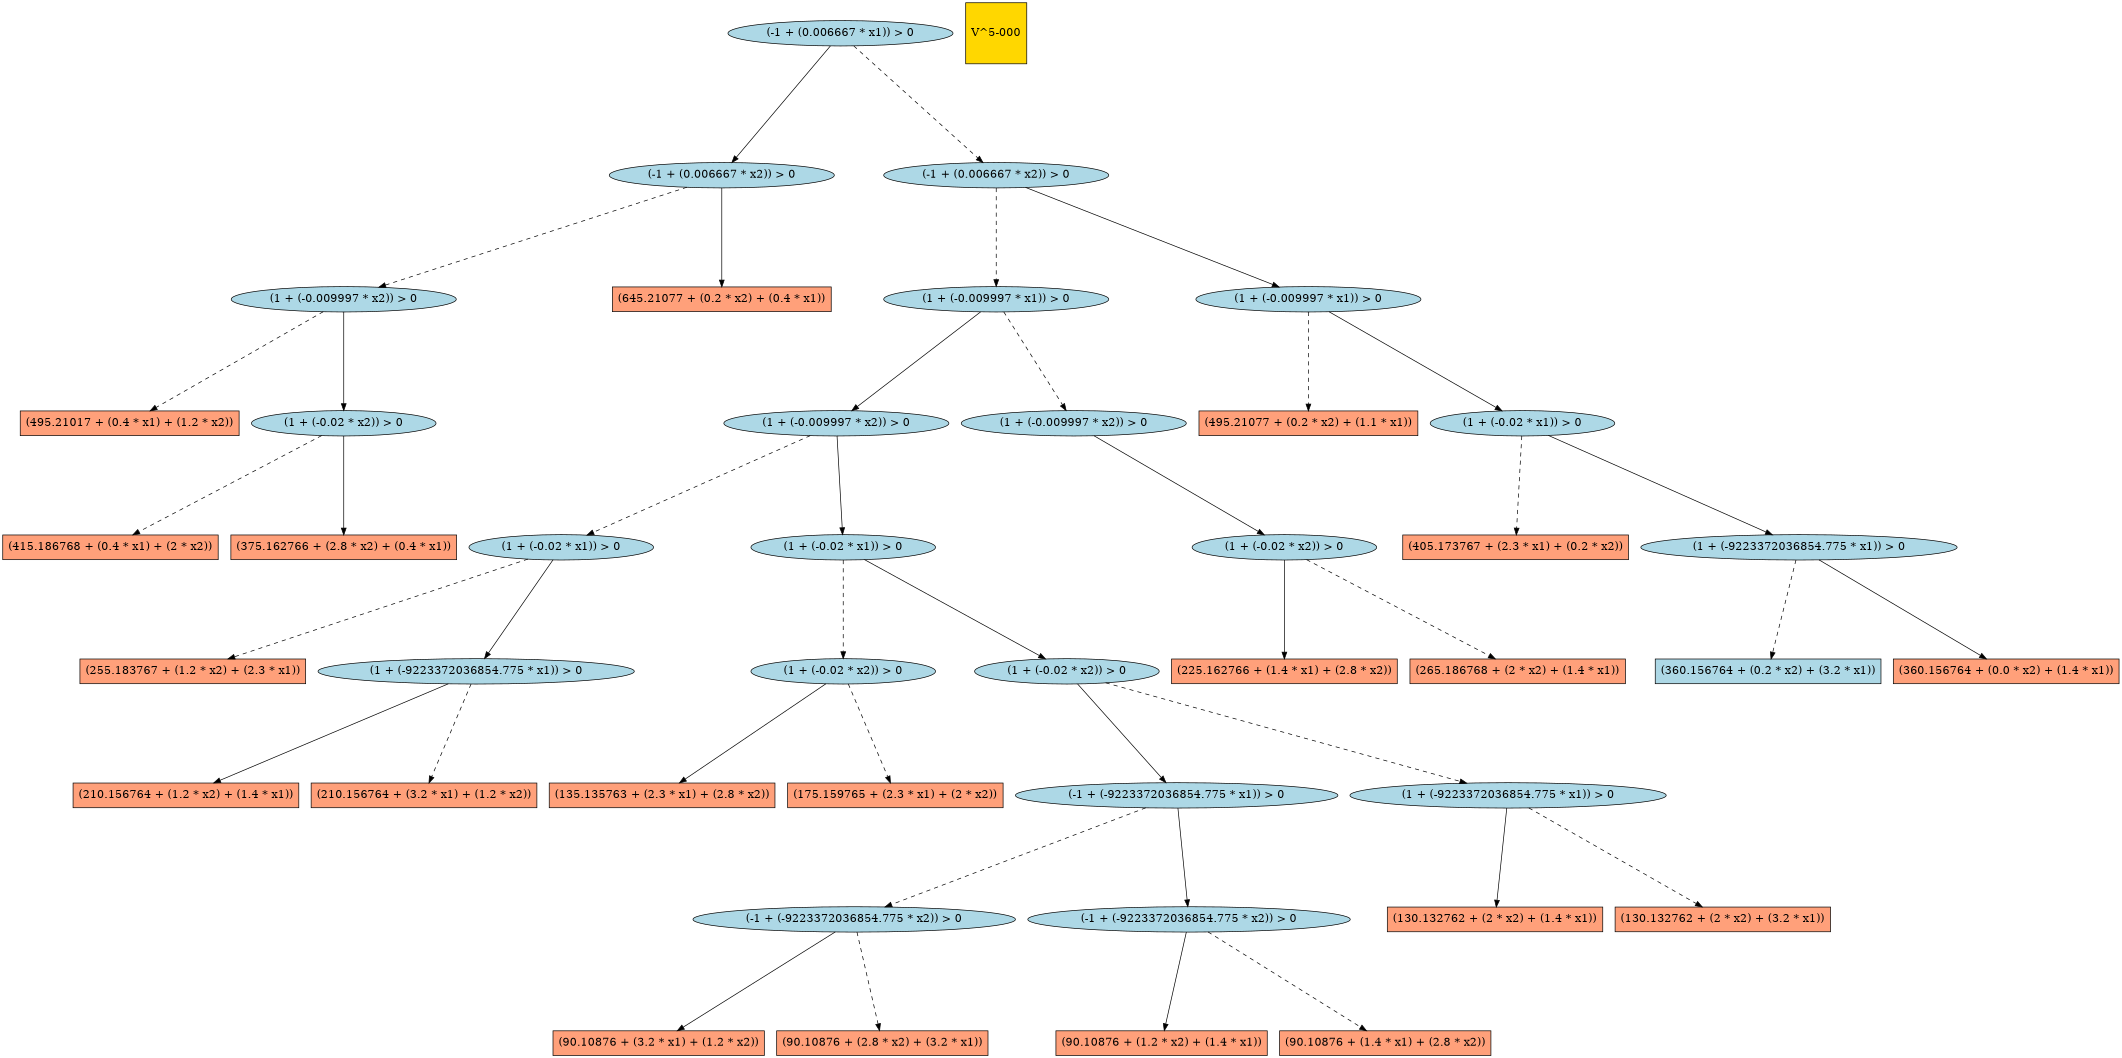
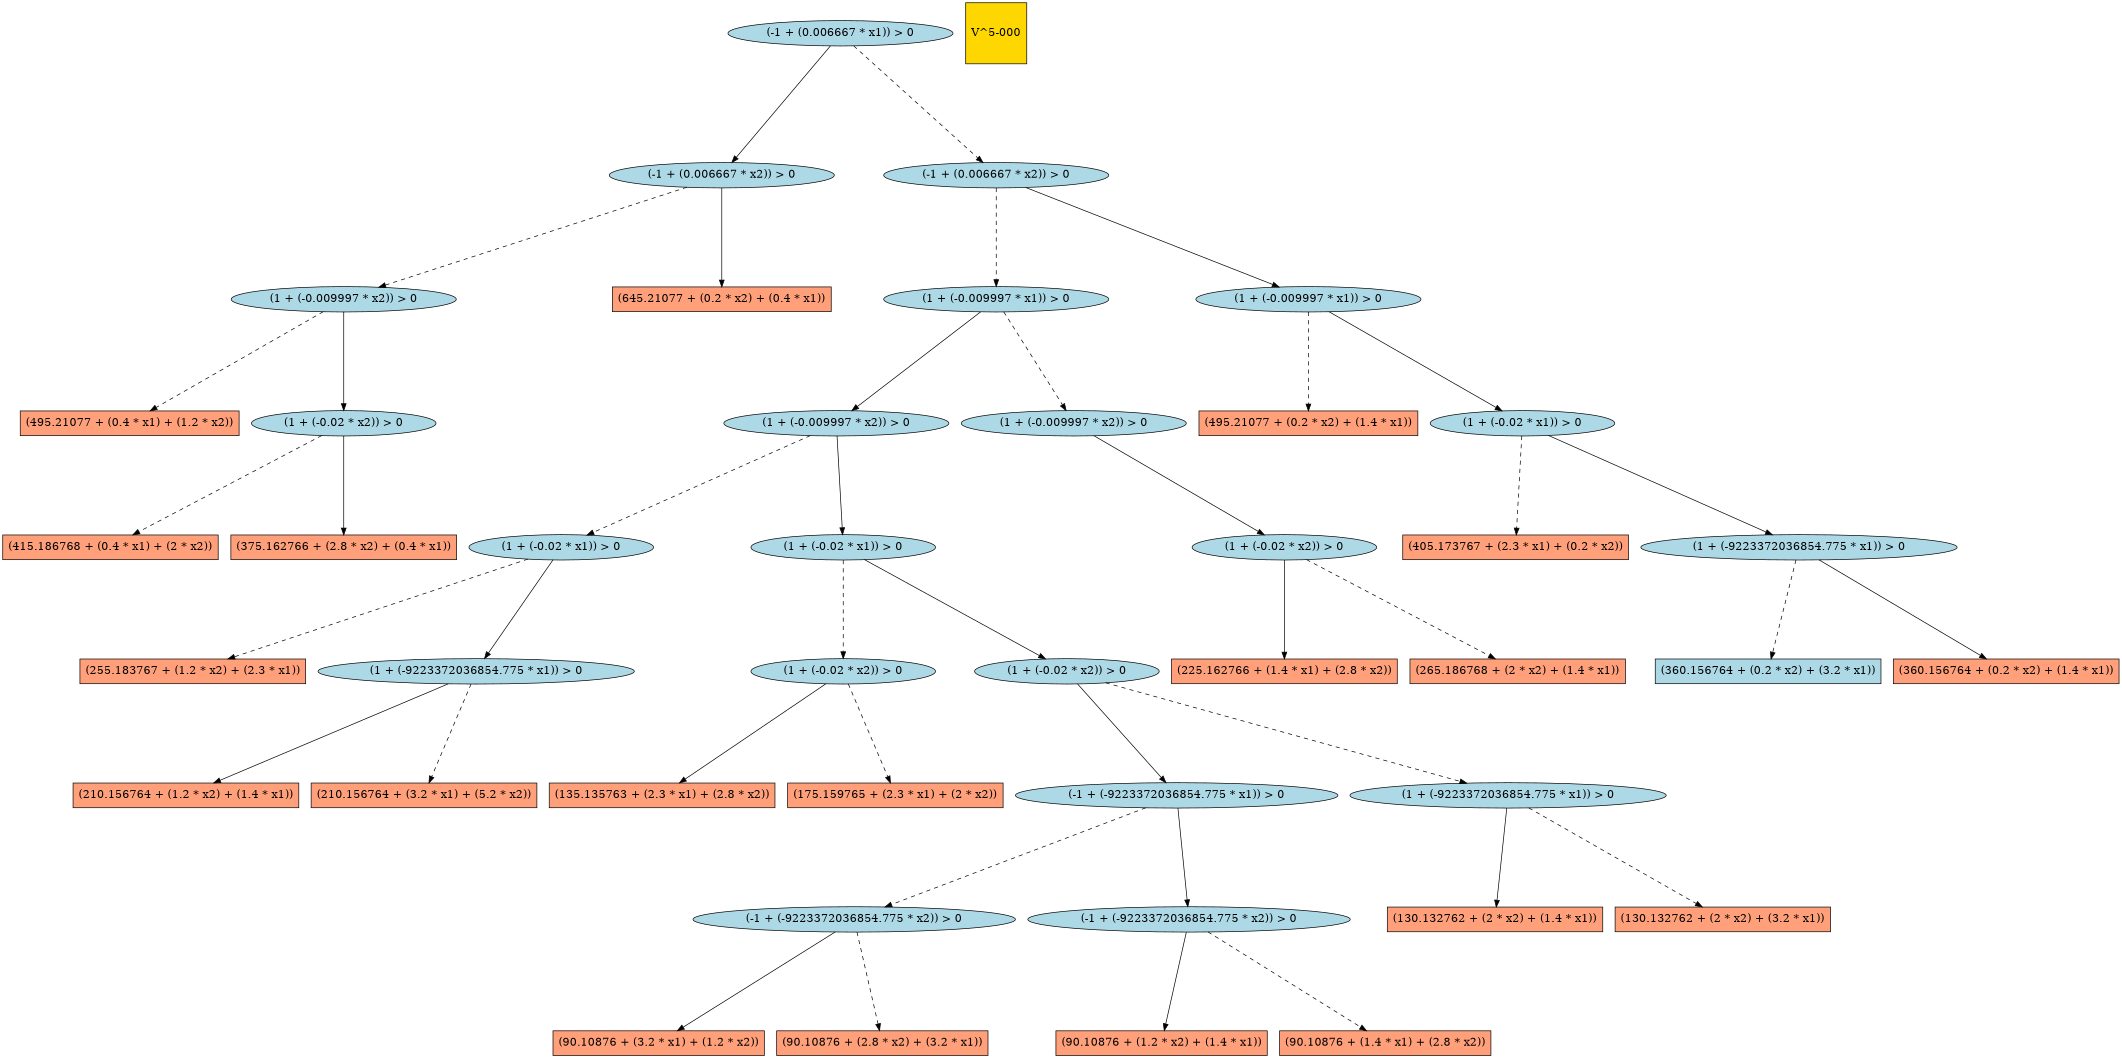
node "(495.21017 + (0.4 * x1) + (1.2 * x2))": label "(495.21017 + (0.4 * x1) + (1.2 * x2))" -> "(495.21077 + (0.4 * x1) + (1.2 * x2))"
node "(495.21077 + (0.2 * x2) + (1.1 * x1))": label "(495.21077 + (0.2 * x2) + (1.1 * x1))" -> "(495.21077 + (0.2 * x2) + (1.4 * x1))"
node "(360.156764 + (0.0 * x2) + (1.4 * x1))": label "(360.156764 + (0.0 * x2) + (1.4 * x1))" -> "(360.156764 + (0.2 * x2) + (1.4 * x1))"
node "(210.156764 + (3.2 * x1) + (1.2 * x2))": label "(210.156764 + (3.2 * x1) + (1.2 * x2))" -> "(210.156764 + (3.2 * x1) + (5.2 * x2))"
